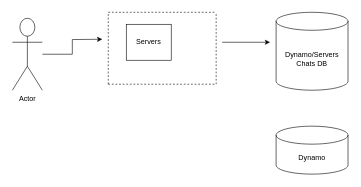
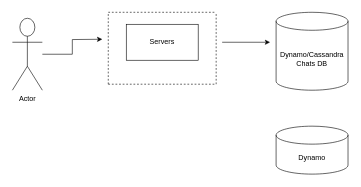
node "Servers": size 45x36 -> 72x36
node "Dynamo/Servers Chats DB": label "Dynamo/Servers Chats DB" -> "Dynamo/Cassandra Chats DB"
